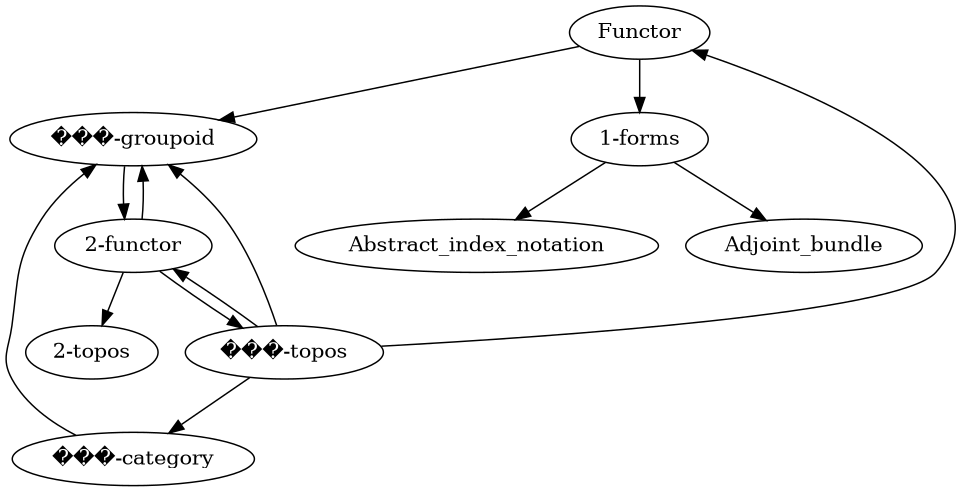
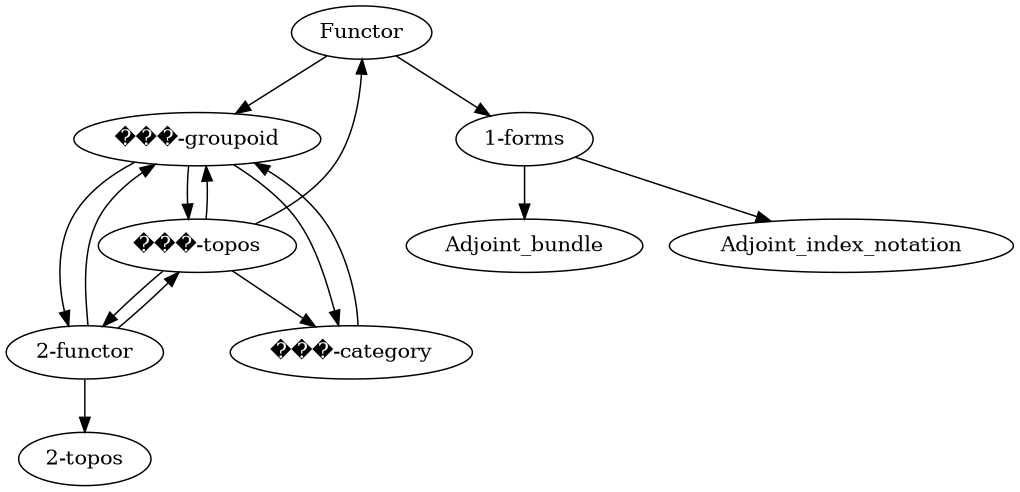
edge "���-groupoid" -> "���-topos": added
edge "���-groupoid" -> "���-category": added
node "Abstract_index_notation": label "Abstract_index_notation" -> "Adjoint_index_notation"
